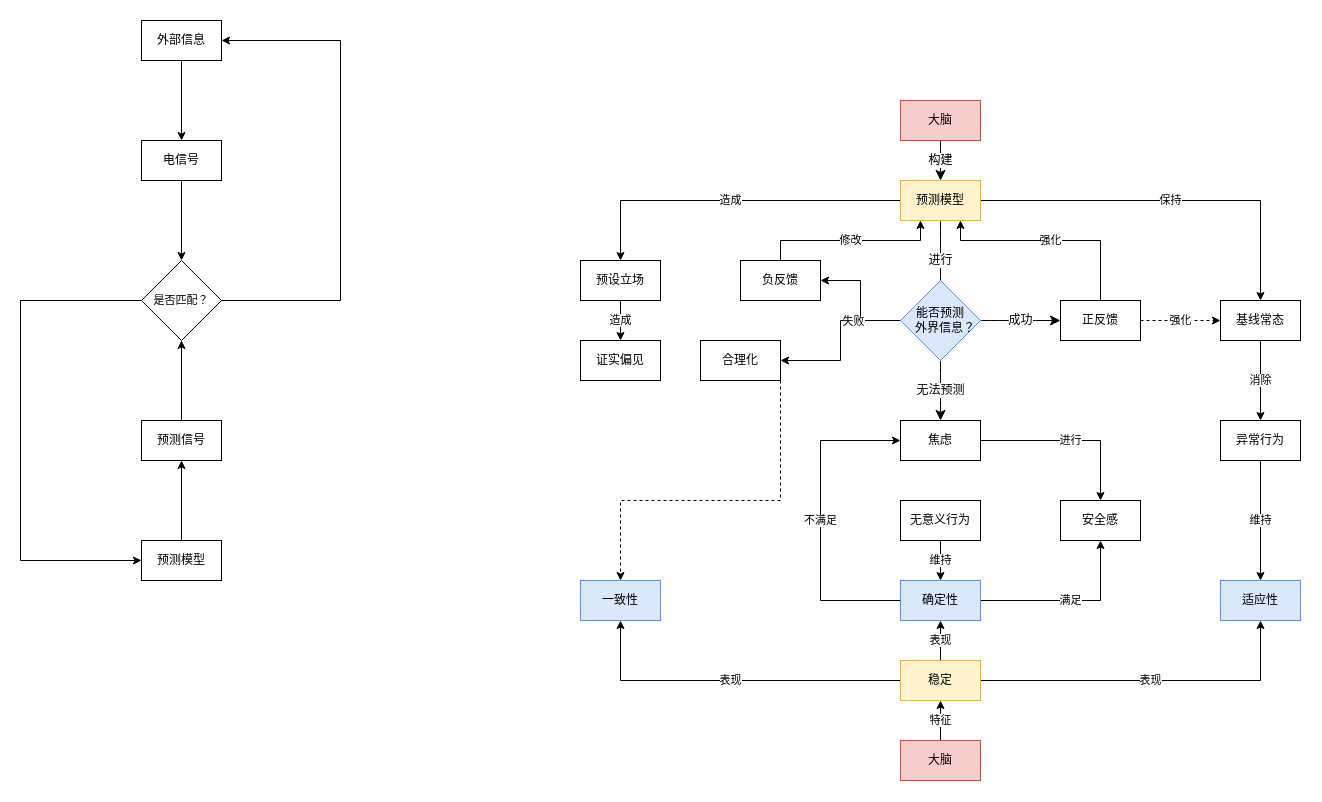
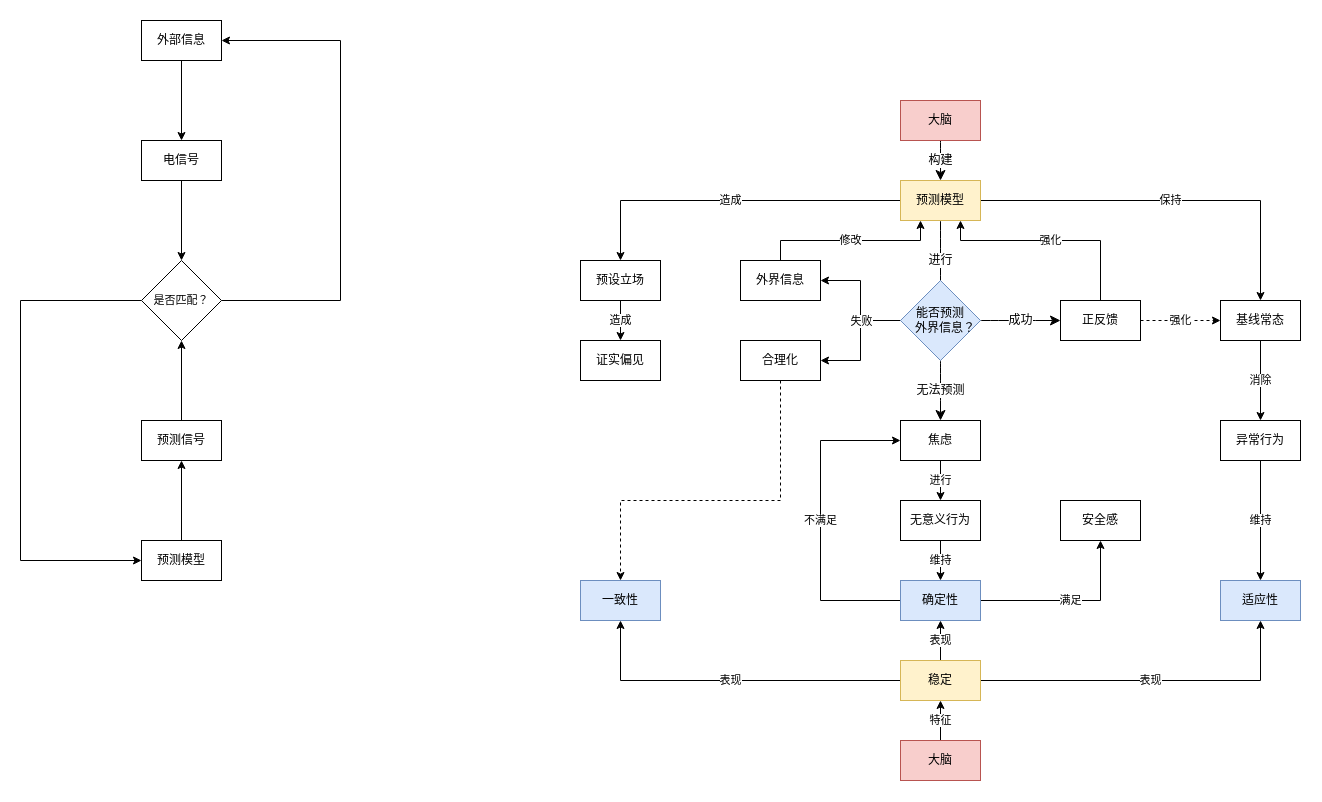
node "负反馈": label "负反馈" -> "外界信息"
node "合理化": moved (741, 361) -> (781, 361)
edge "焦虑" -> "安全感": now "焦虑" -> "无意义行为"
